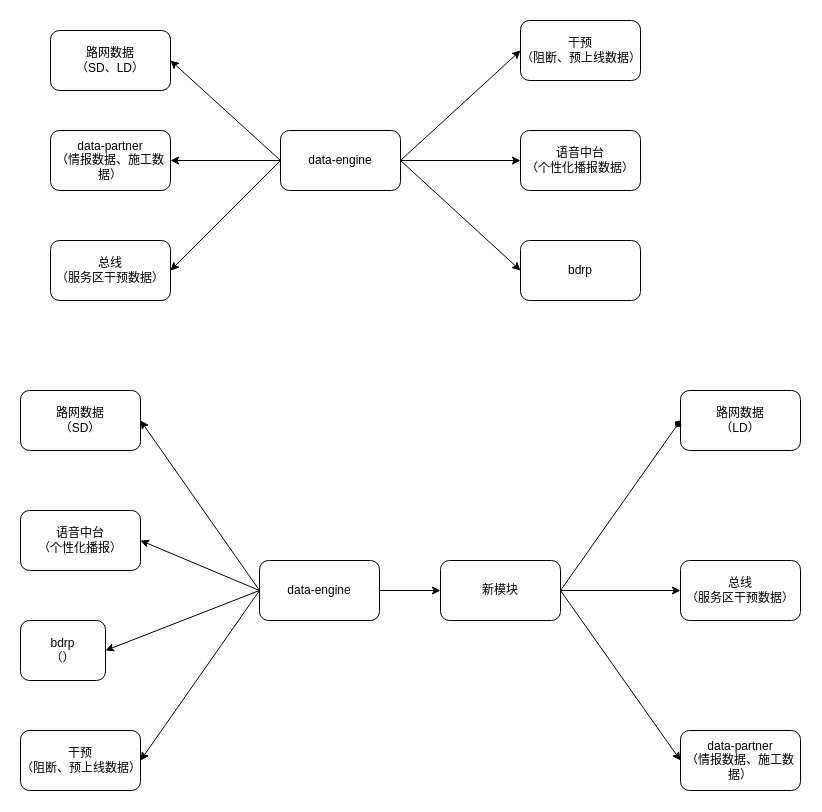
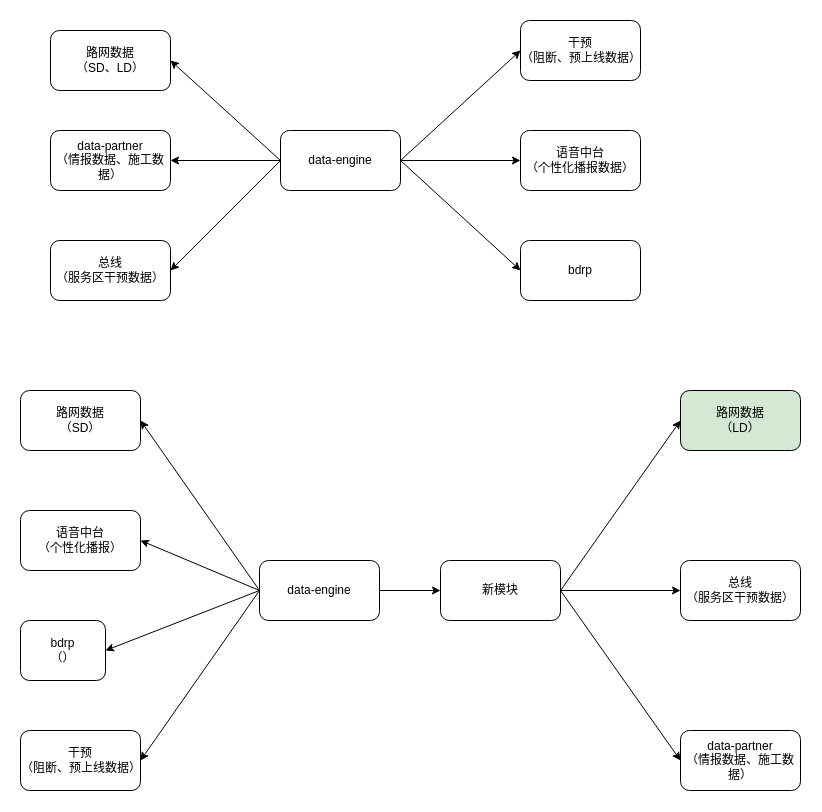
node "路网数据 （LD）": fillcolor #ffffff -> #d5e8d4
edge "新模块" -> "路网数据 （LD）": arrowhead diamond -> classic
